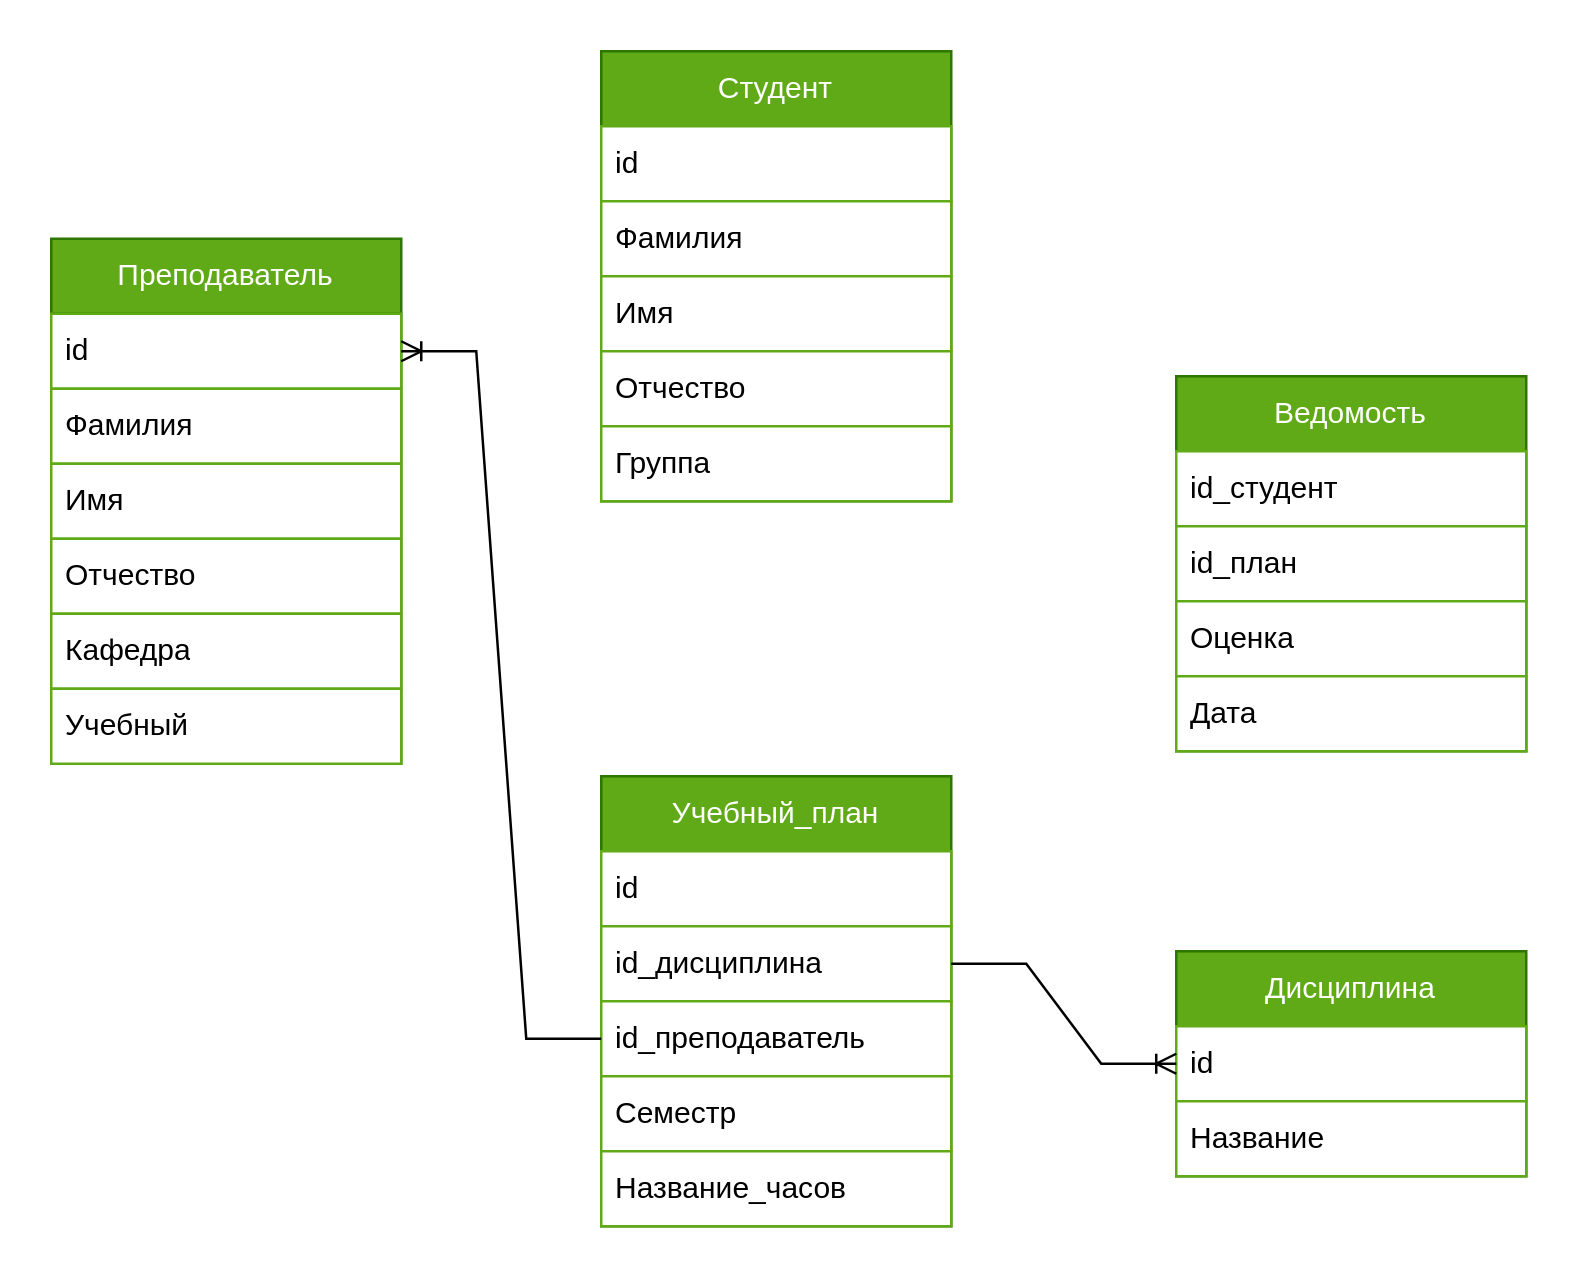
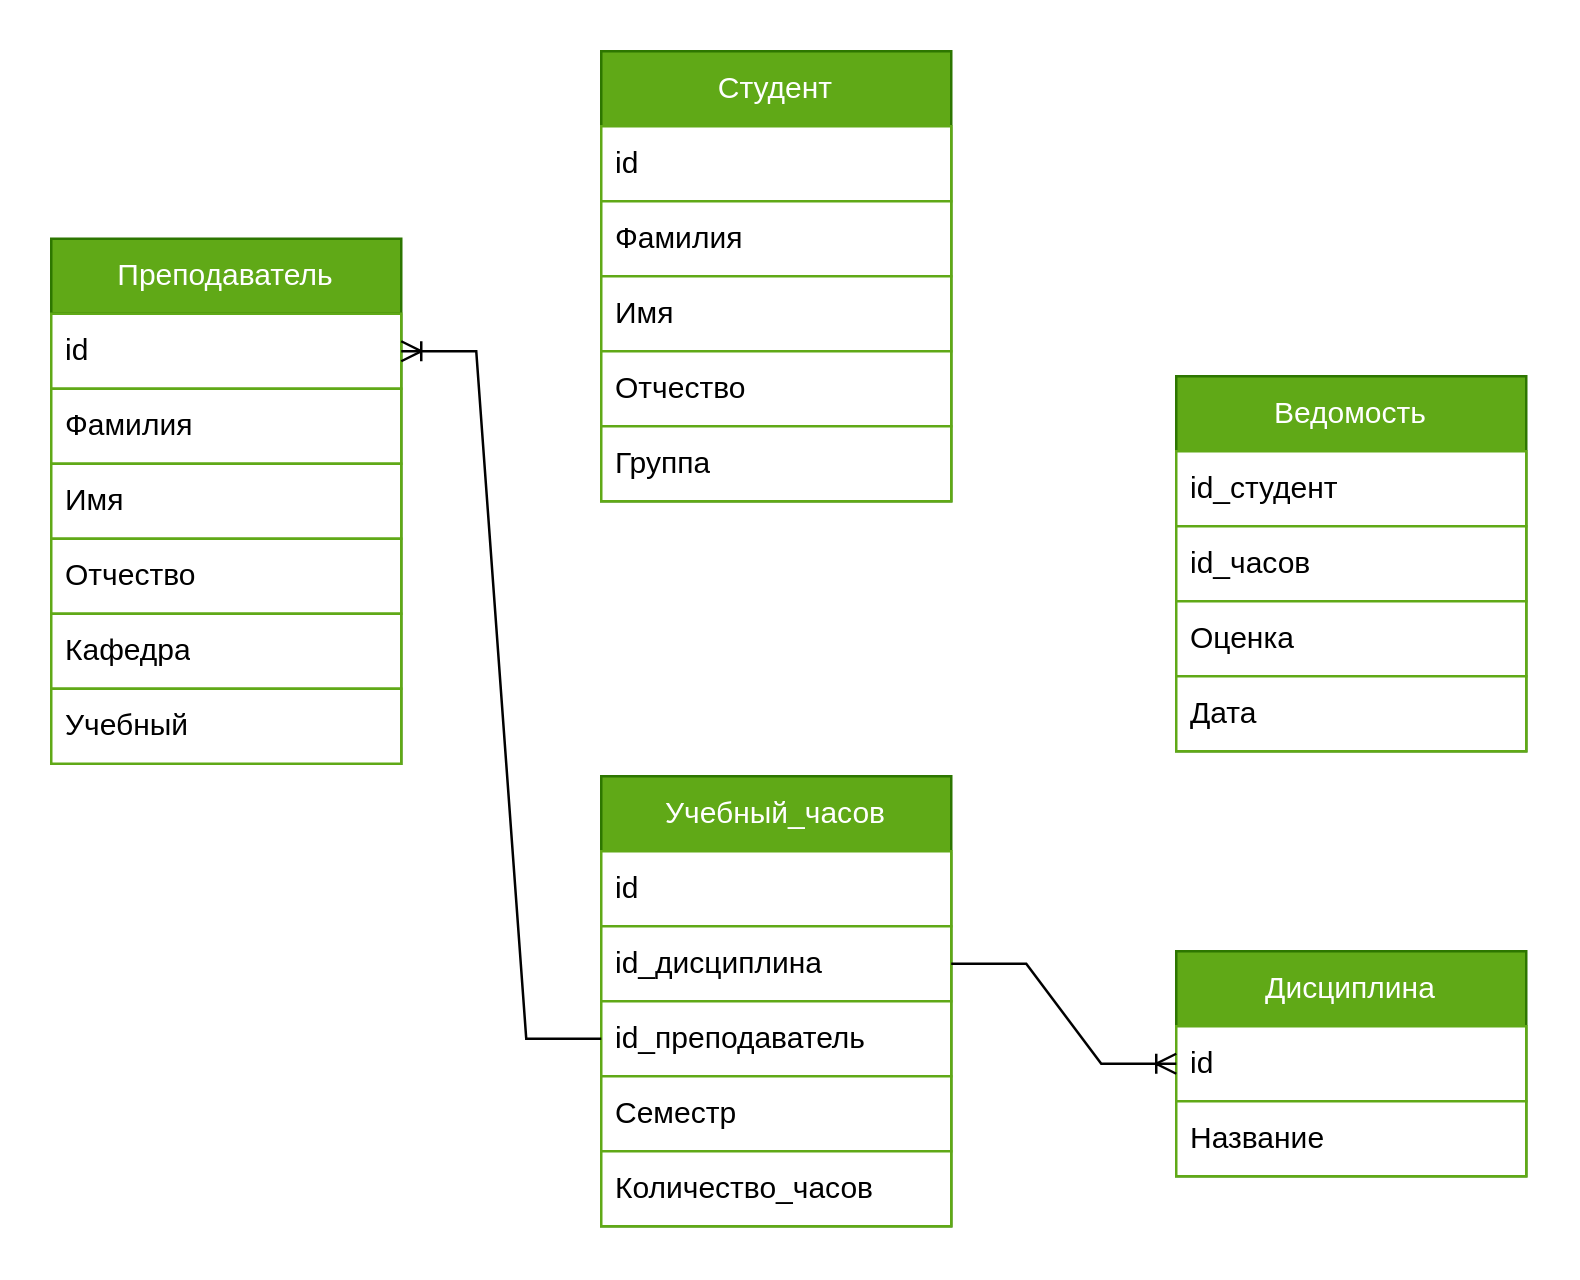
node "id_план": label "id_план" -> "id_часов"
node "Учебный_план": label "Учебный_план" -> "Учебный_часов"
node "Название_часов": label "Название_часов" -> "Количество_часов"
